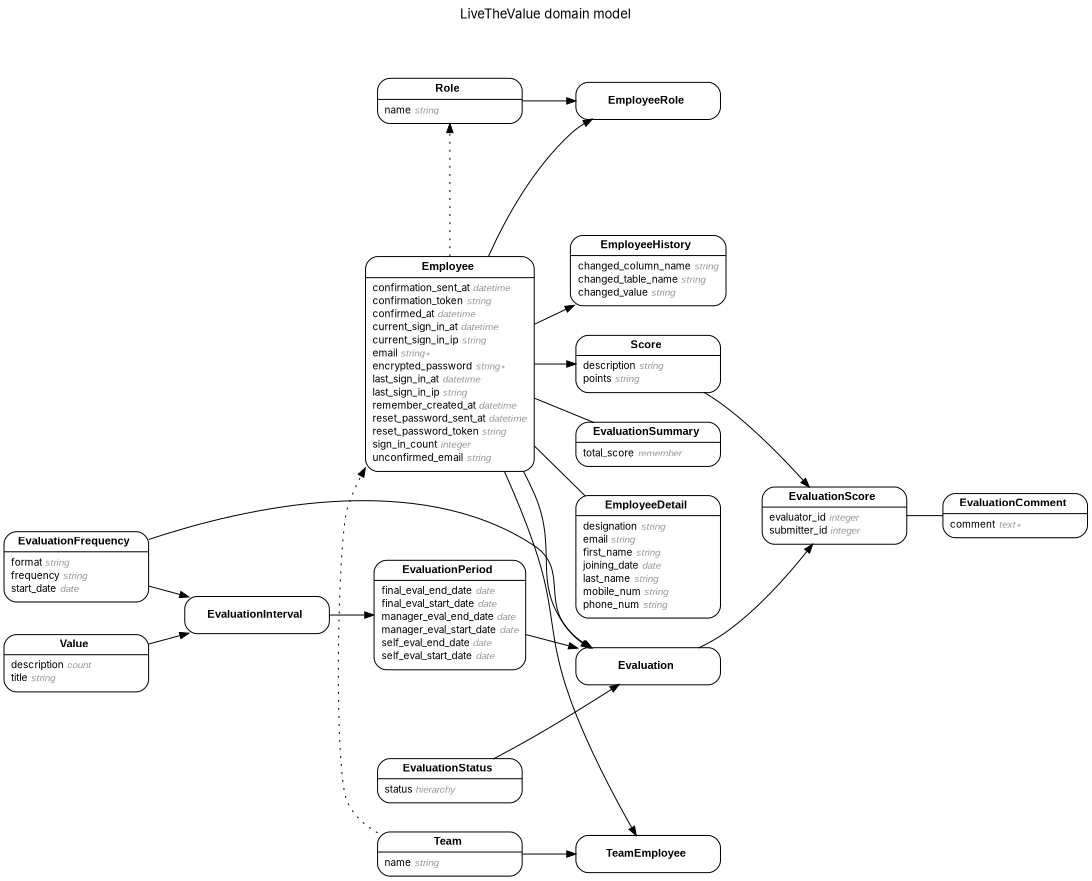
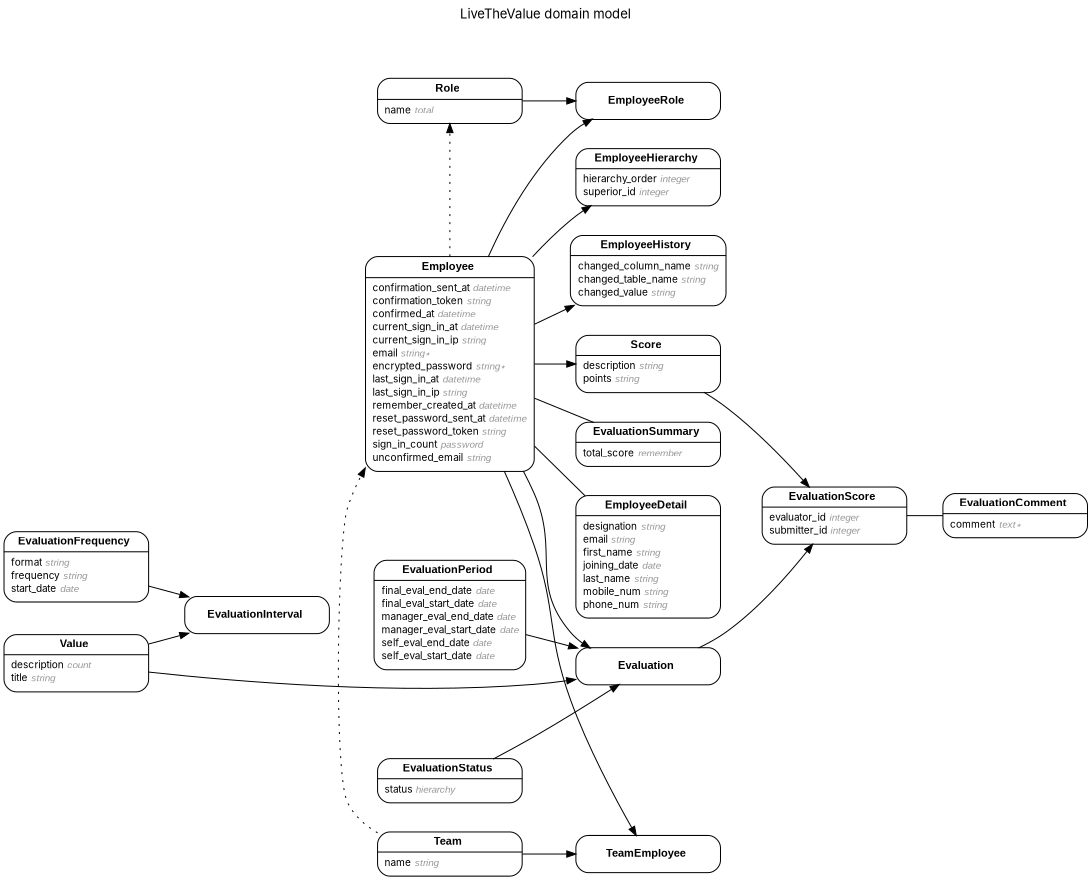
node "Role": text "string" -> "total"
node "EmployeeHierarchy": added
node "Employee": text "integer" -> "password"
edge "EvaluationFrequency" -- "Evaluation": now "Value" -- "Evaluation"
edge "EvaluationInterval" -- "EvaluationPeriod": removed
